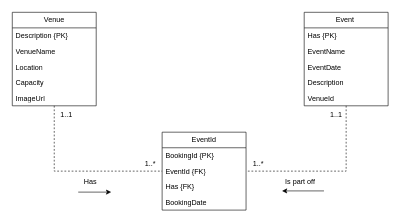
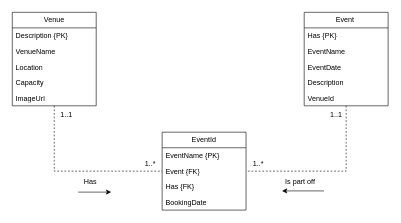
node "BookingId {PK}": label "BookingId {PK}" -> "EventName {PK}"
node "EventId {FK}": label "EventId {FK}" -> "Event {FK}"
